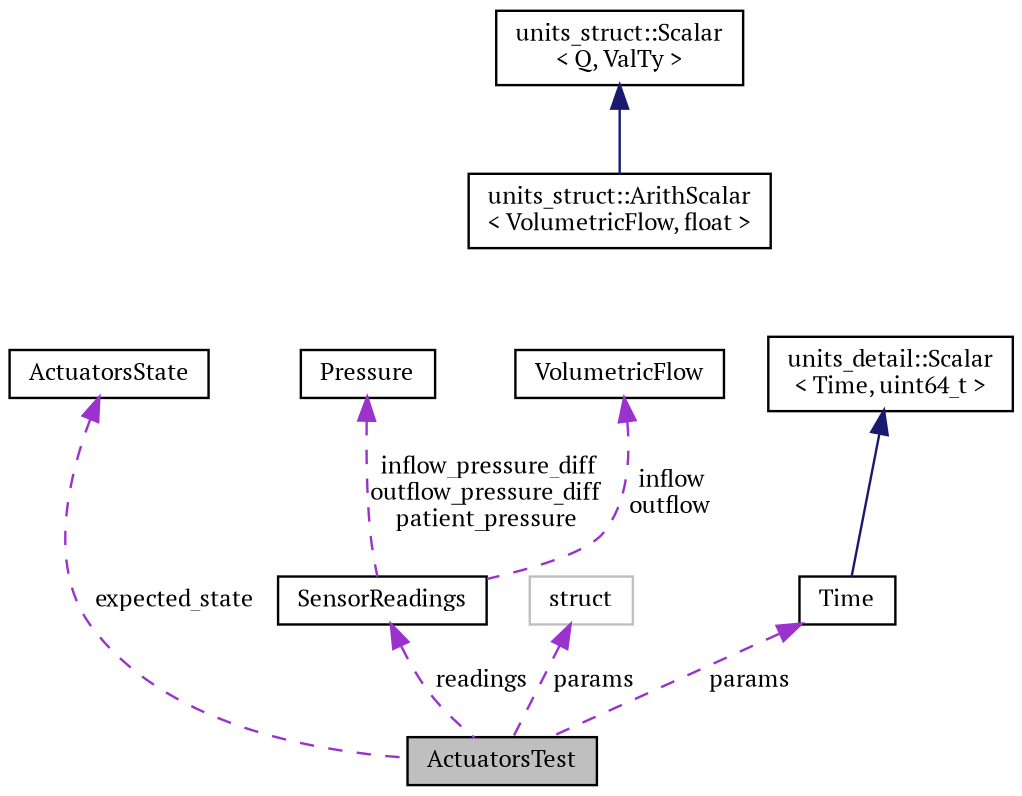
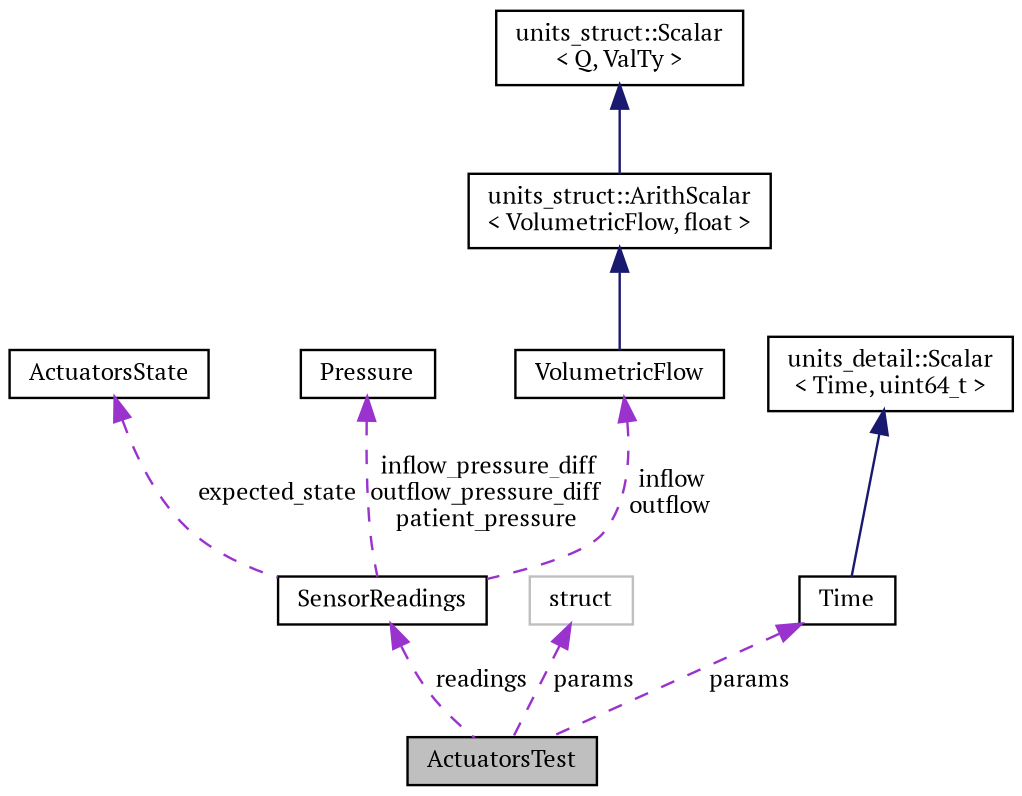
edge "VolumetricFlow" -> "units_struct::ArithScalar < VolumetricFlow, float >": added
edge "ActuatorsTest" -> "ActuatorsState": now "SensorReadings" -> "ActuatorsState"
